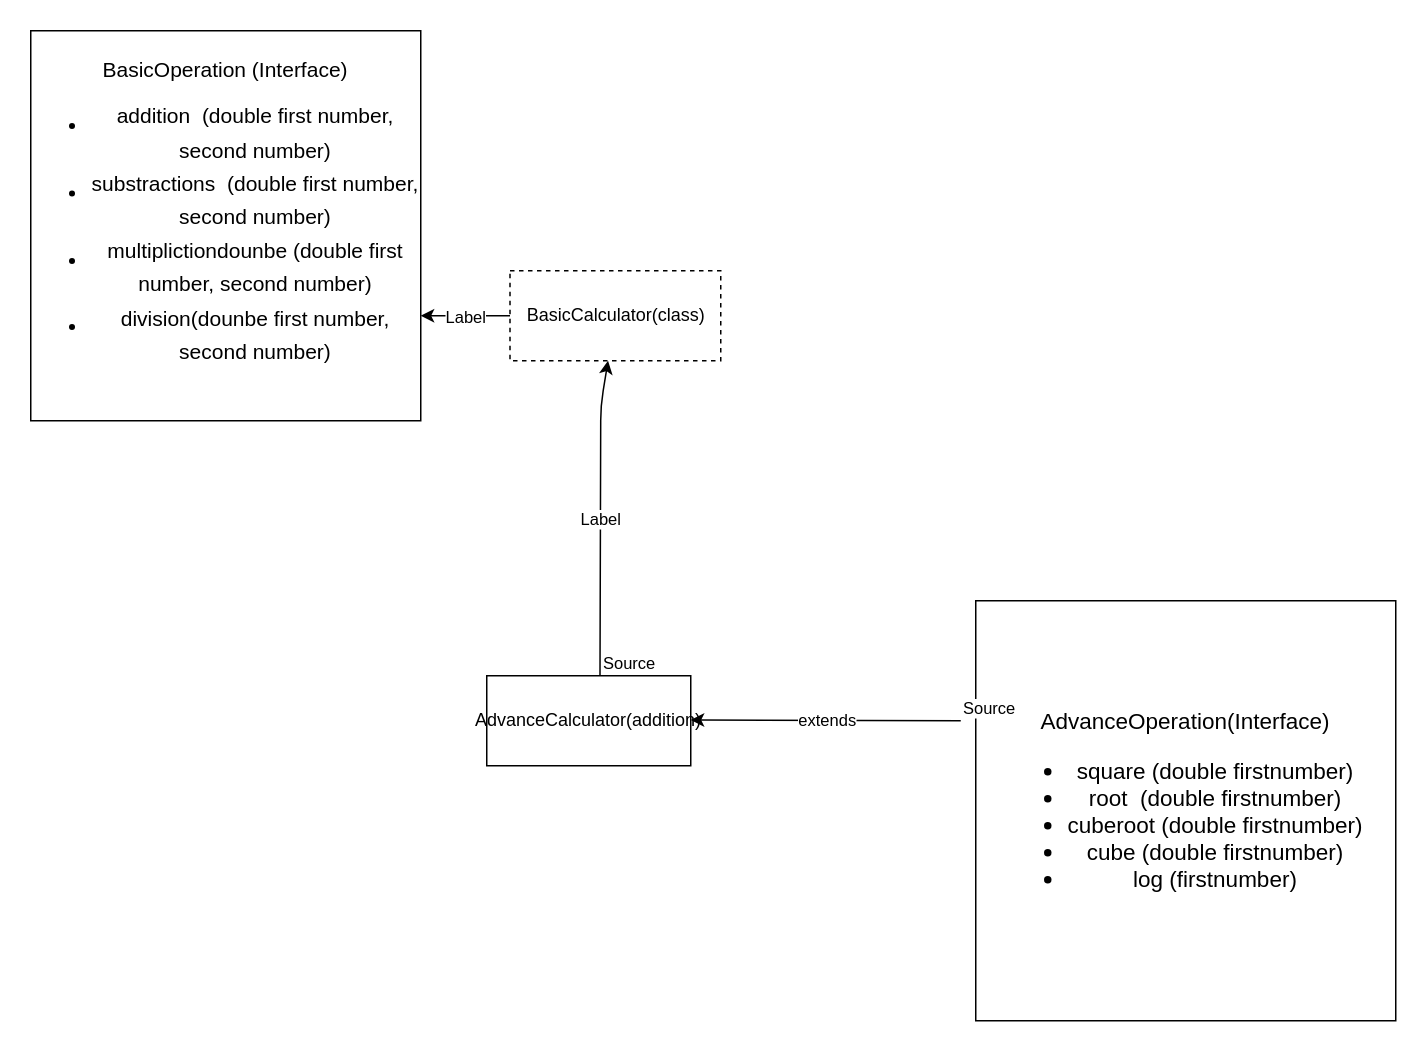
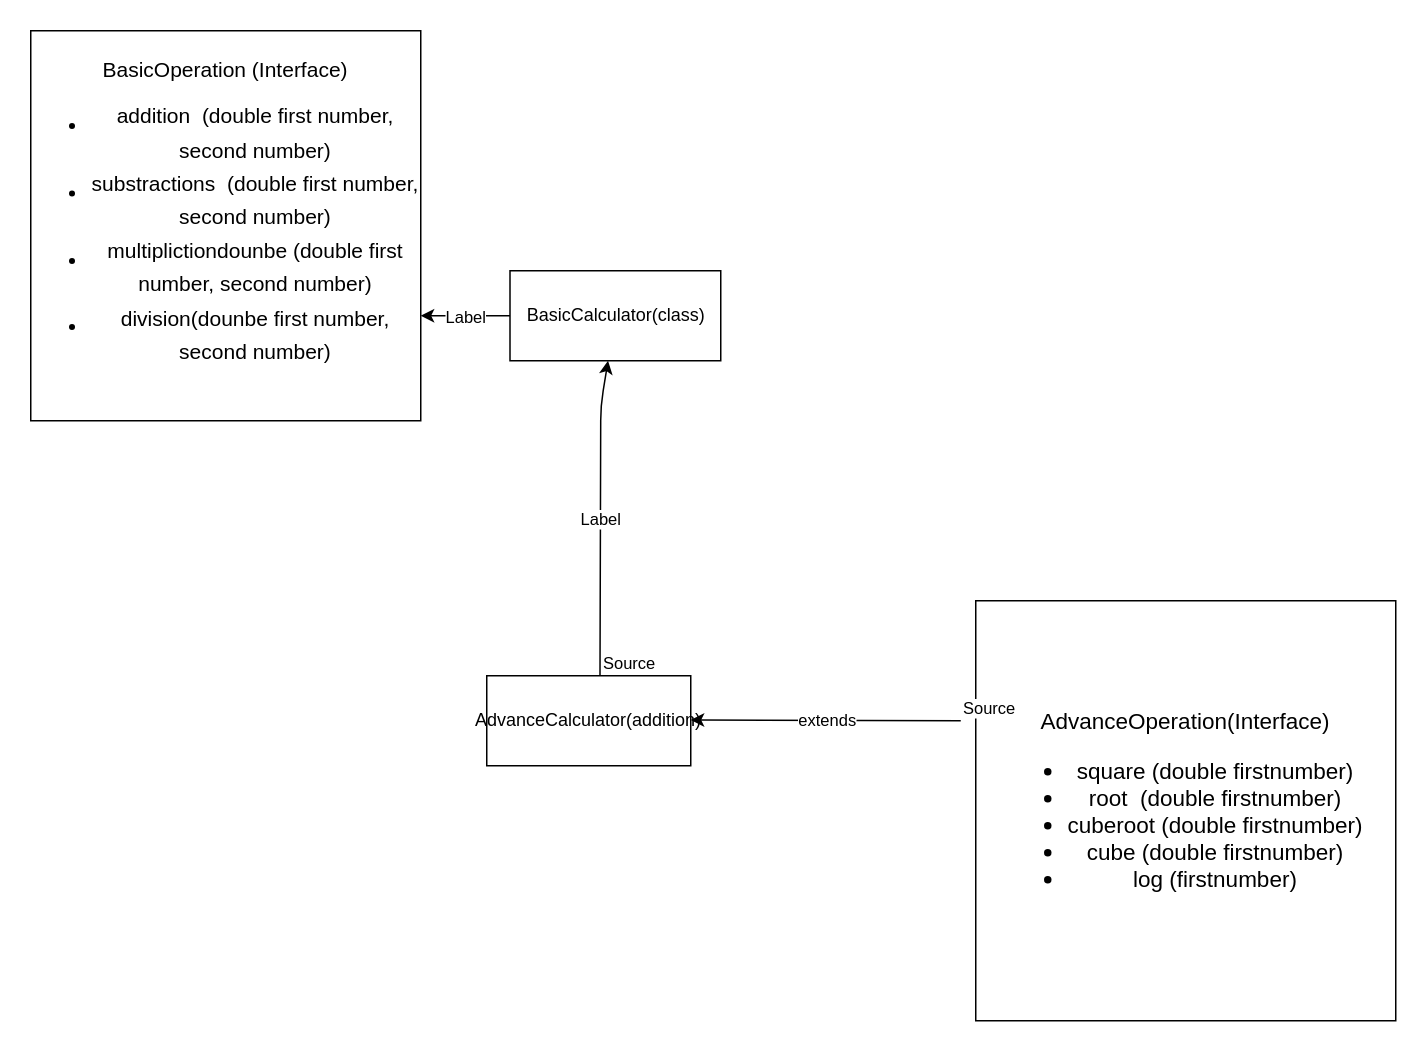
node "BasicCalculator(class)": style dashed -> solid
